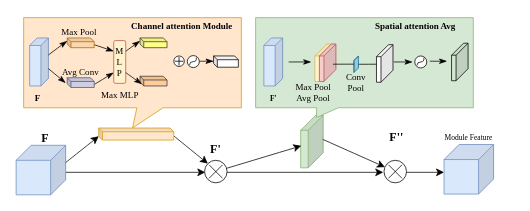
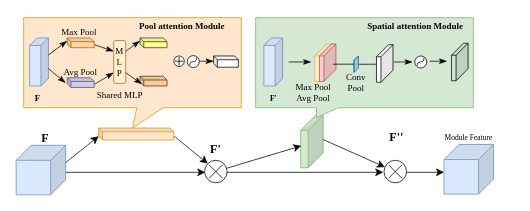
node "Channel attention Module": label "Channel attention Module" -> "Pool attention Module"
node "Spatial attention Avg": label "Spatial attention Avg" -> "Spatial attention Module"
node "Avg Conv": label "Avg Conv" -> "Avg Pool"
node "Max MLP": label "Max MLP" -> "Shared MLP"
